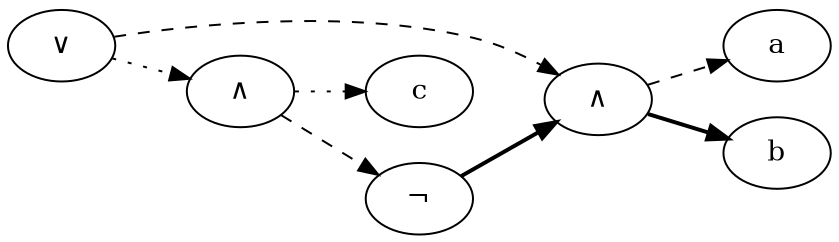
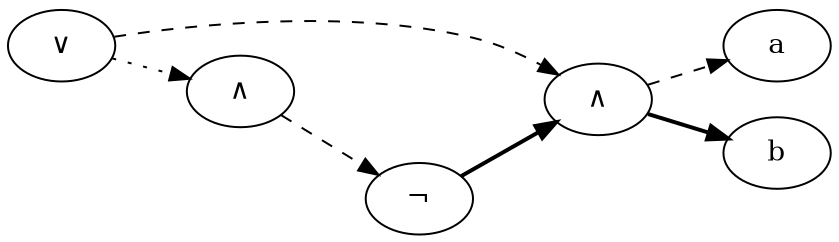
node "c": removed
